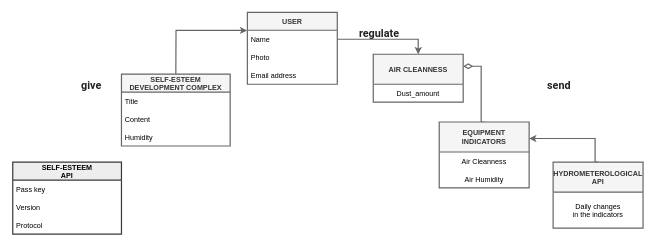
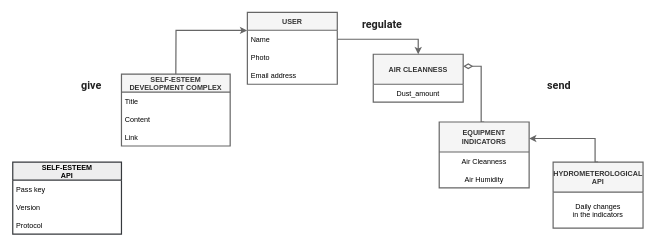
node "regulate": moved (380, 33) -> (383, 24)
node "Humidity": label "Humidity" -> "Link"
